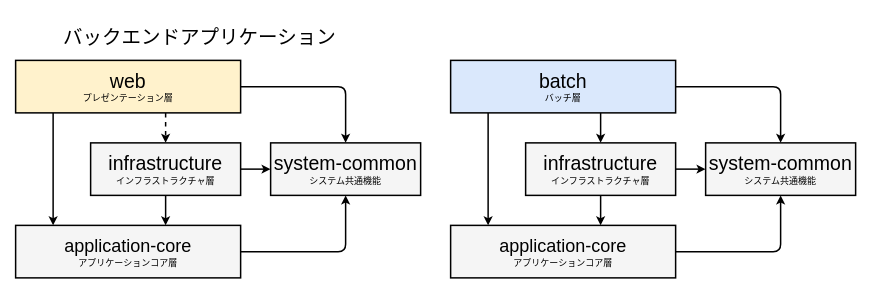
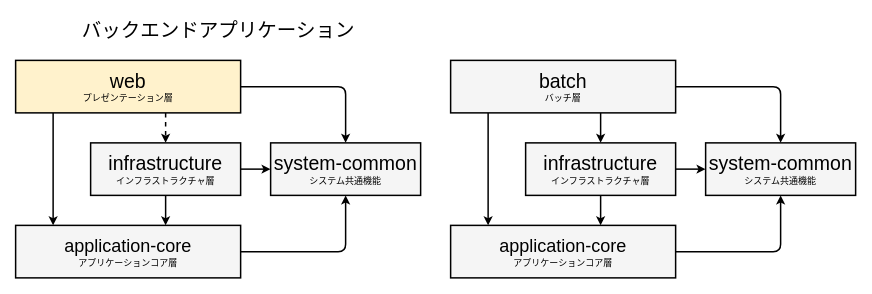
node "バックエンドアプリケーション": moved (199, 38) -> (218, 30)
node "batch バッチ層": fillcolor #dae8fc -> #f5f5f5
